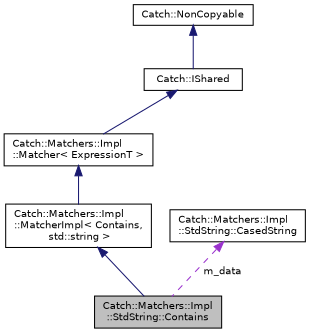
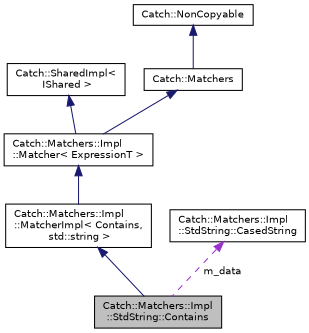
node "Catch::SharedImpl< IShared >": added
node "Catch::IShared": label "Catch::IShared" -> "Catch::Matchers"
